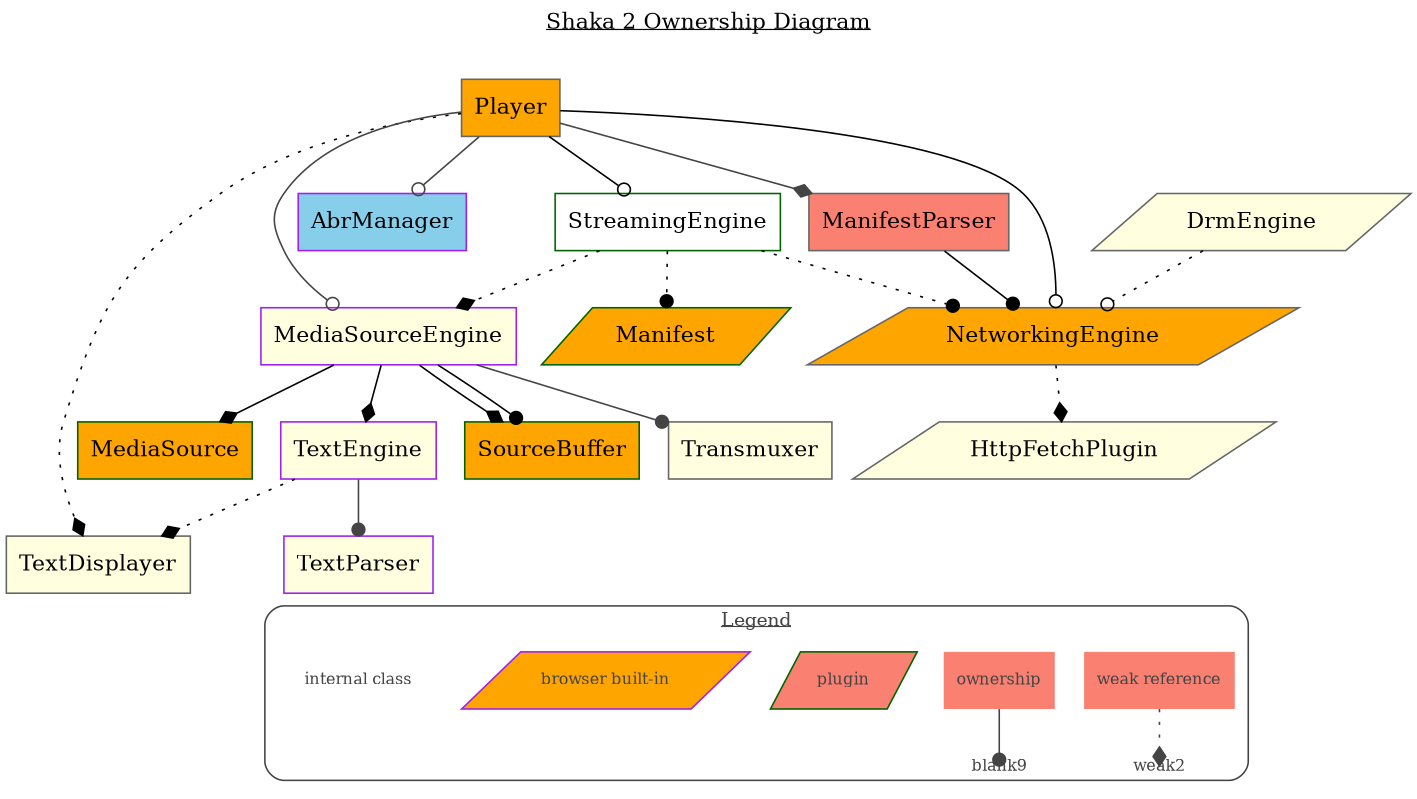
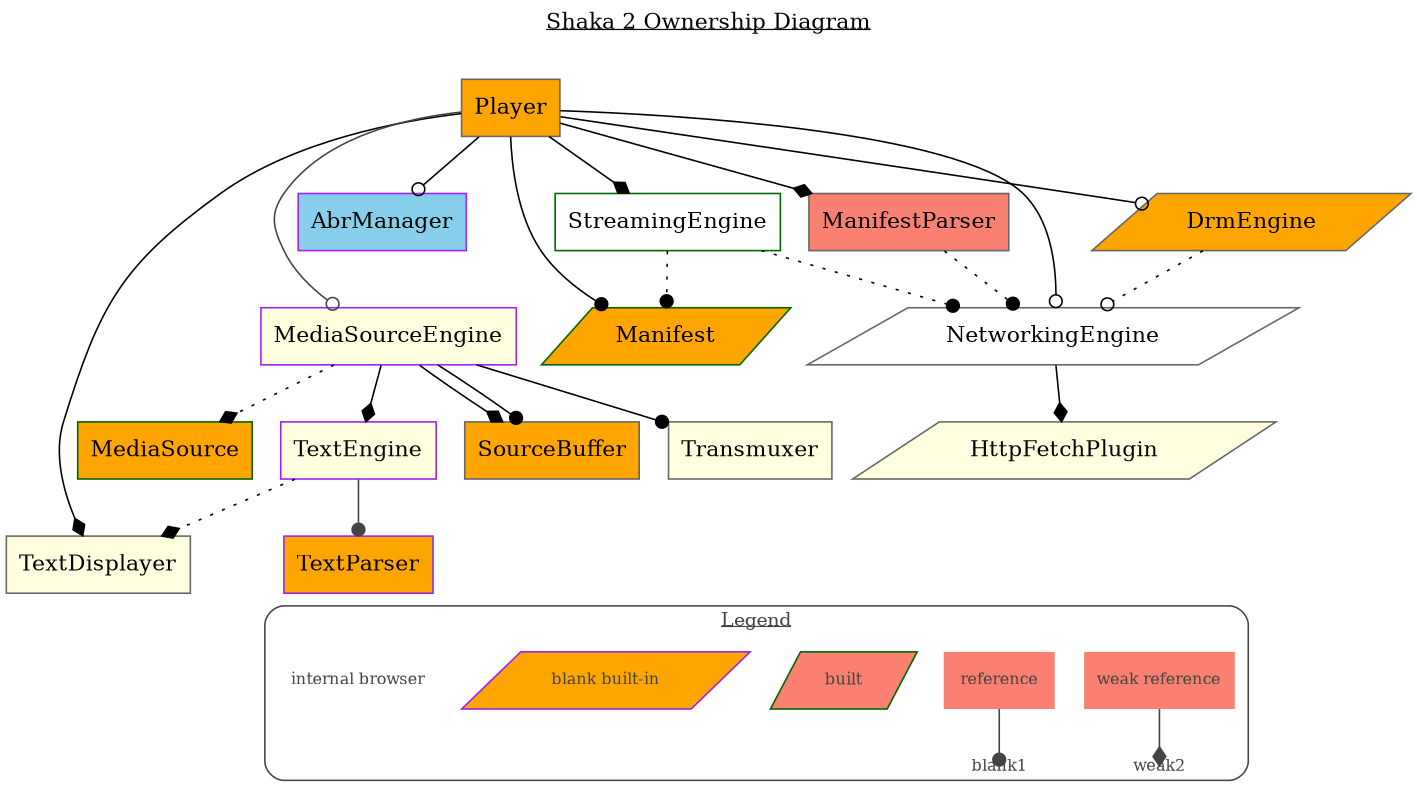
edge "Player" -> "ManifestParser": color #444444 -> black
edge "Player" -> "DrmEngine": added
edge "Player" -> "AbrManager": color #444444 -> black
edge "Player" -> "StreamingEngine": arrowhead odot -> diamond
node "DrmEngine": fillcolor lightyellow -> orange
edge "Player" -> "Manifest": added
edge "Player" -> "TextDisplayer": style dotted -> solid
edge "ManifestParser" -> "NetworkingEngine": style solid -> dotted
edge "StreamingEngine" -> "MediaSourceEngine": removed
node "NetworkingEngine": fillcolor orange -> white
edge "NetworkingEngine" -> "HttpFetchPlugin": style dotted -> solid
edge "MediaSourceEngine" -> "MediaSource": style solid -> dotted
edge "MediaSourceEngine" -> "Transmuxer": color #444444 -> black
node "SourceBuffer": color darkgreen -> gray40
node "TextParser": fillcolor lightyellow -> orange
node "internal class": label "internal class" -> "internal browser"
node "browser built-in": label "browser built-in" -> "blank built-in"
node "plugin": label "plugin" -> "built"
node "ownership": label "ownership" -> "reference"
edge "weak reference" -> "weak2": style dotted -> solid
node "blank9": label "blank9" -> "blank1"
